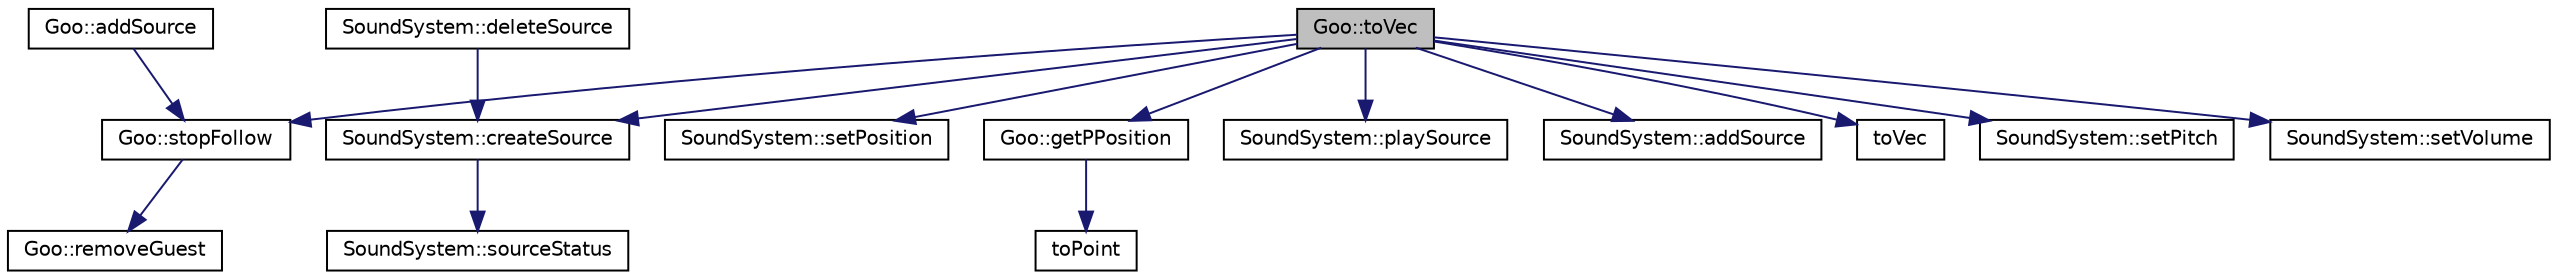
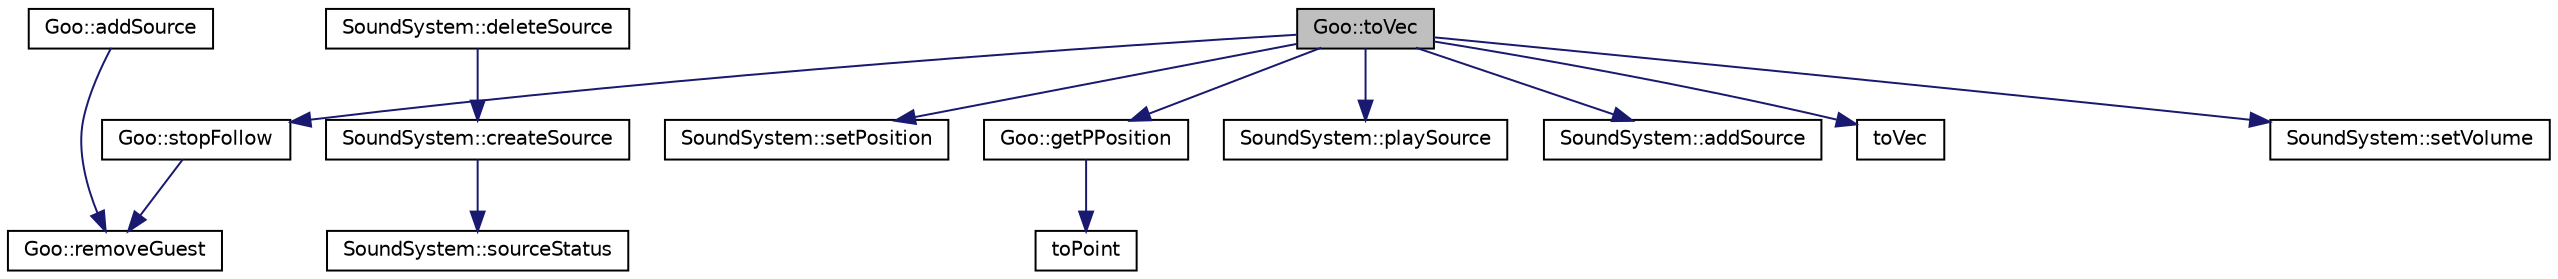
edge "Goo::addSource" -> "Goo::stopFollow": now "Goo::addSource" -> "Goo::removeGuest"
edge "Goo::toVec" -> "SoundSystem::createSource": removed
node "SoundSystem::setPitch": removed
